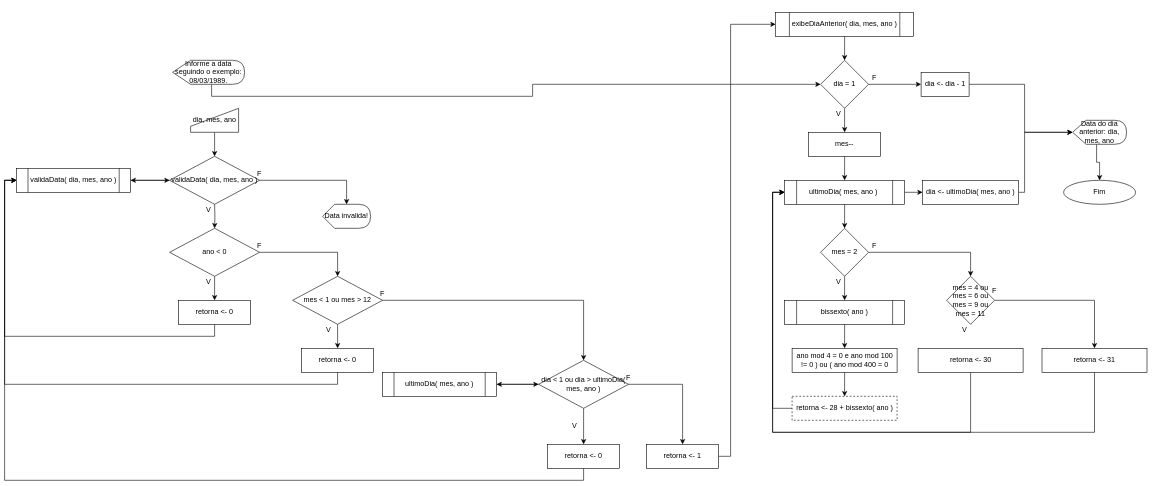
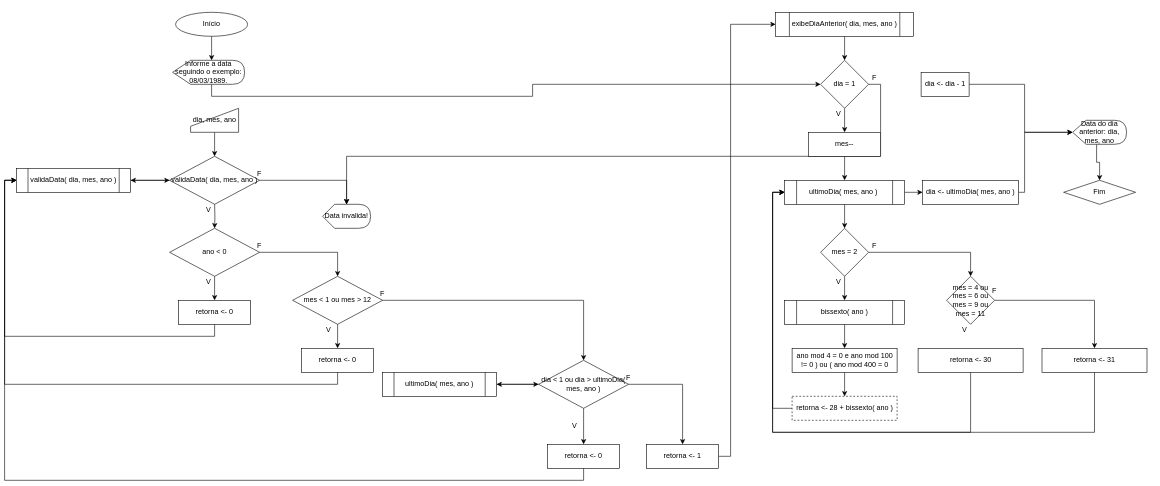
node "Início": added
edge "Início" -> "Informe a data seguindo o exemplo: 08/03/1989.": added
edge "dia = 1" -> "dia <- dia - 1": now "dia = 1" -> "Data invalida!"
node "Fim": shape ellipse -> diamond
